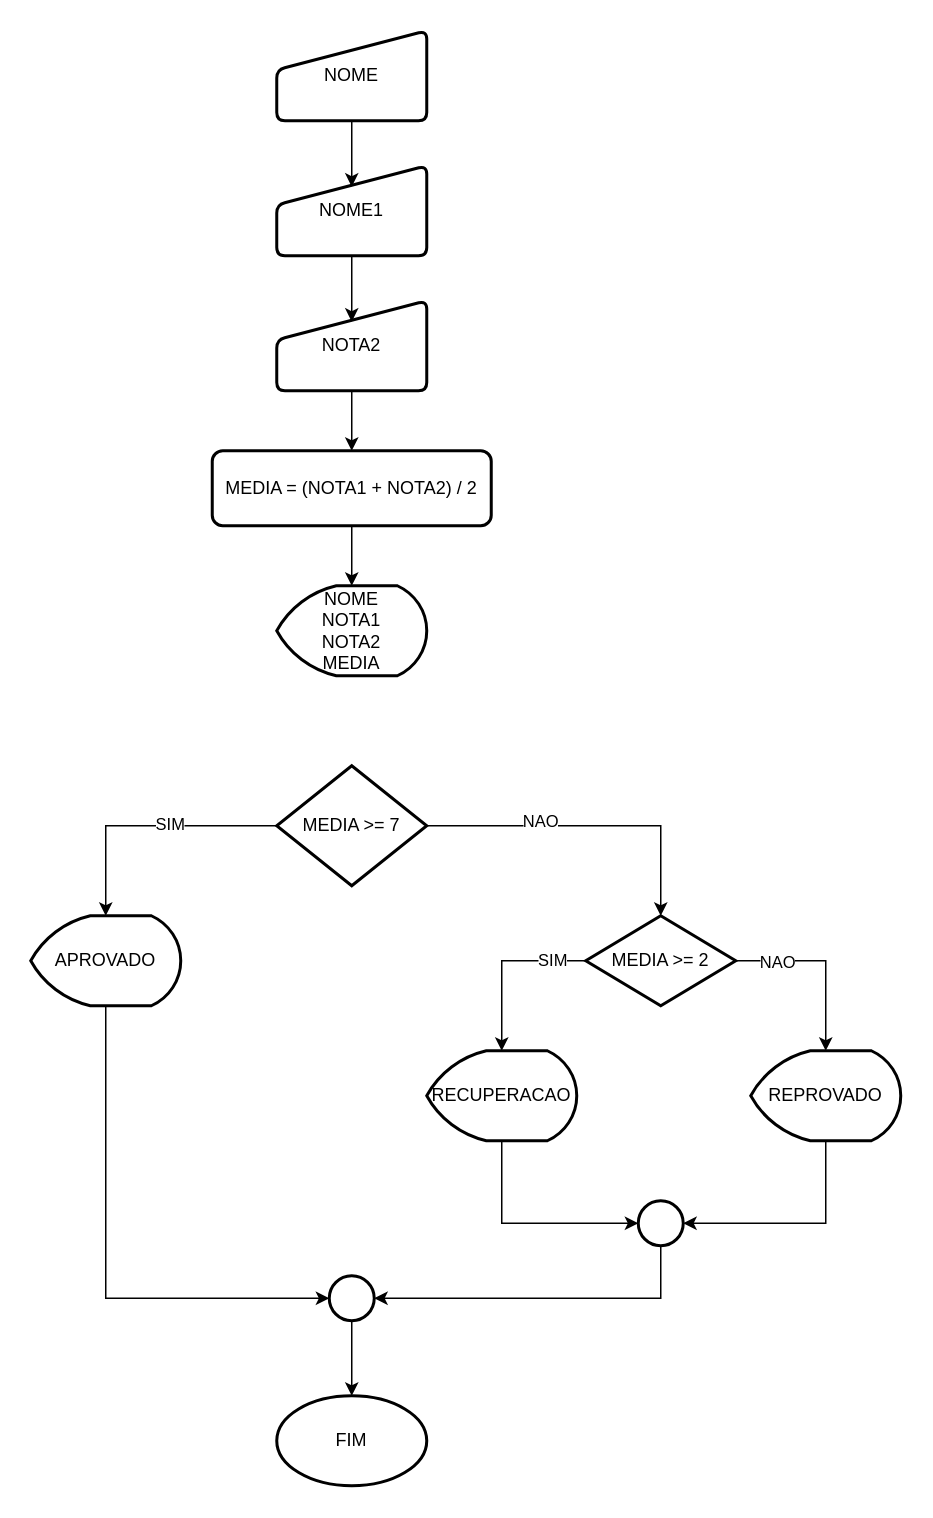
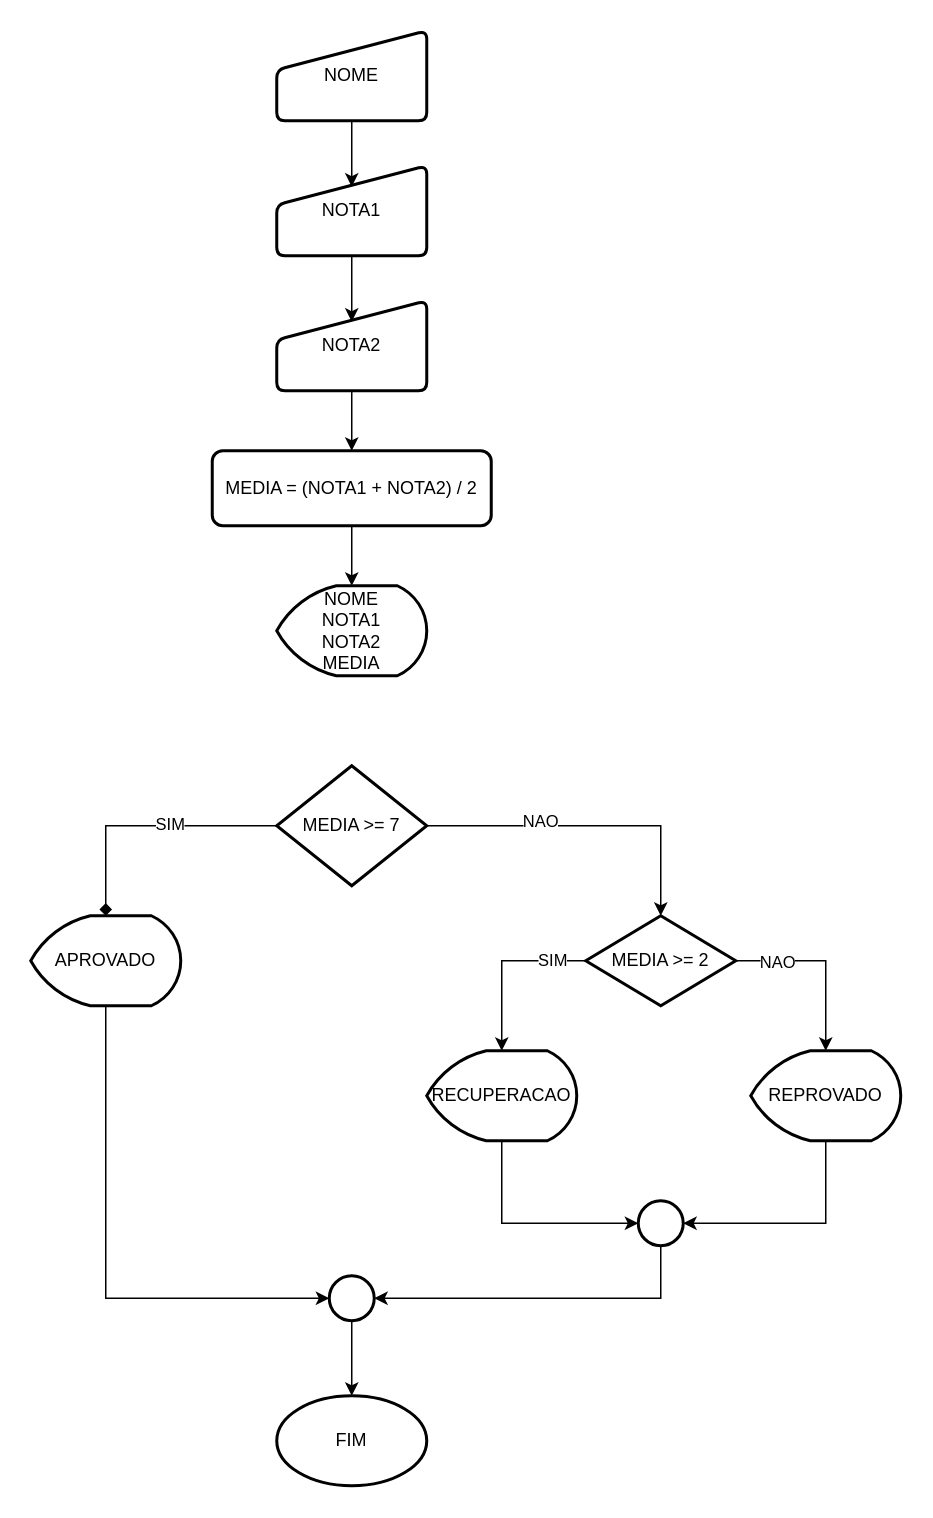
node "NOME1": label "NOME1" -> "NOTA1"
edge "MEDIA >= 7" -> "APROVADO": arrowhead classic -> diamond
